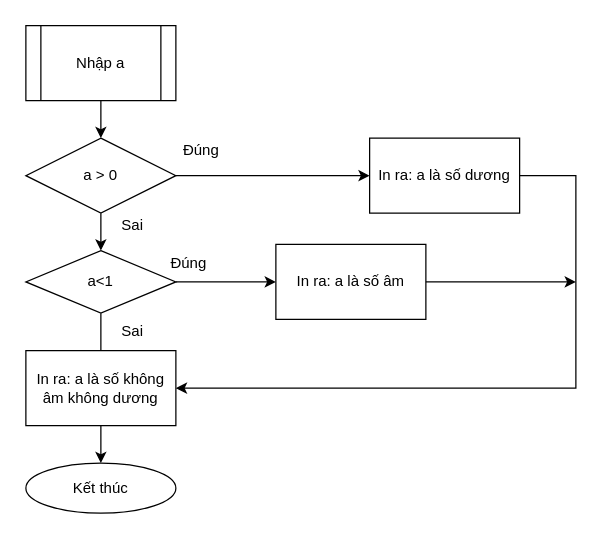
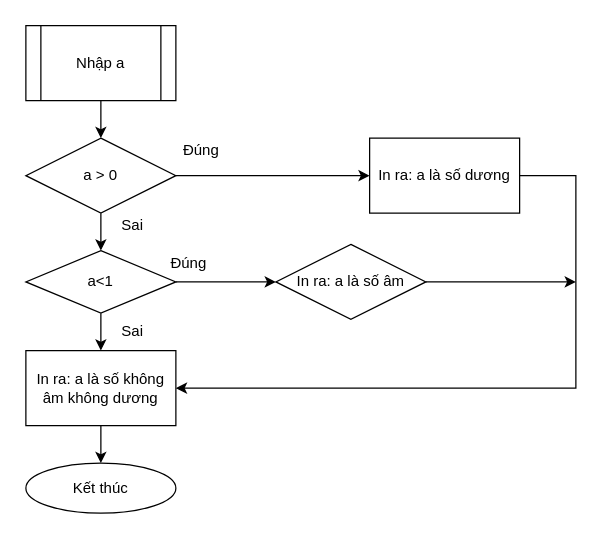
node "In ra: a là số âm": shape rectangle -> diamond
edge "a<1" -- "In ra: a là số không âm không dương": arrowhead none -> classic
